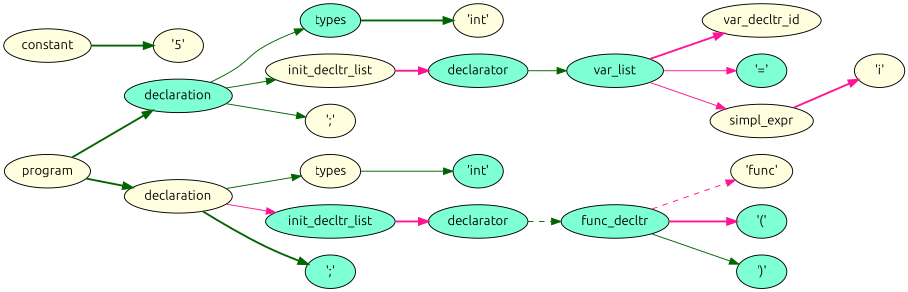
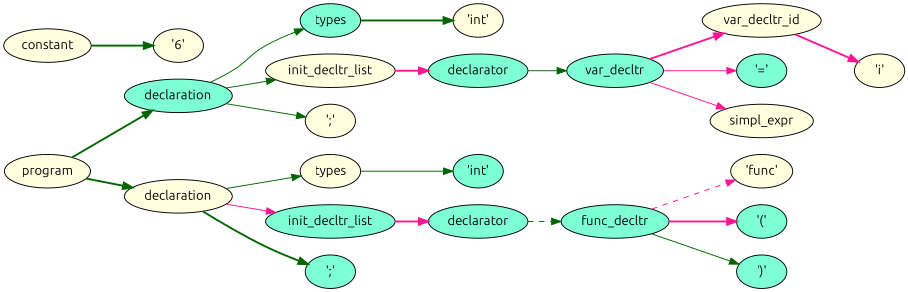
node "'5'": label "'5'" -> "'6'"
node "var_list": label "var_list" -> "var_decltr"
edge "simpl_expr" -> "'i'": now "var_decltr_id" -> "'i'"
